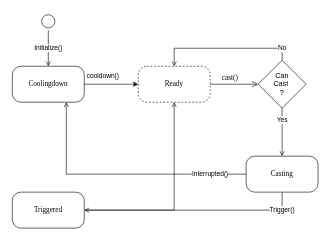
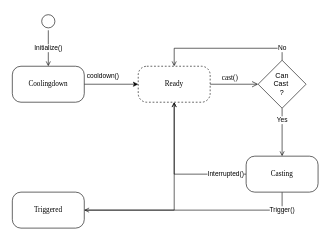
edge "Casting" -> "Coolingdown": now "Casting" -> "Ready"
